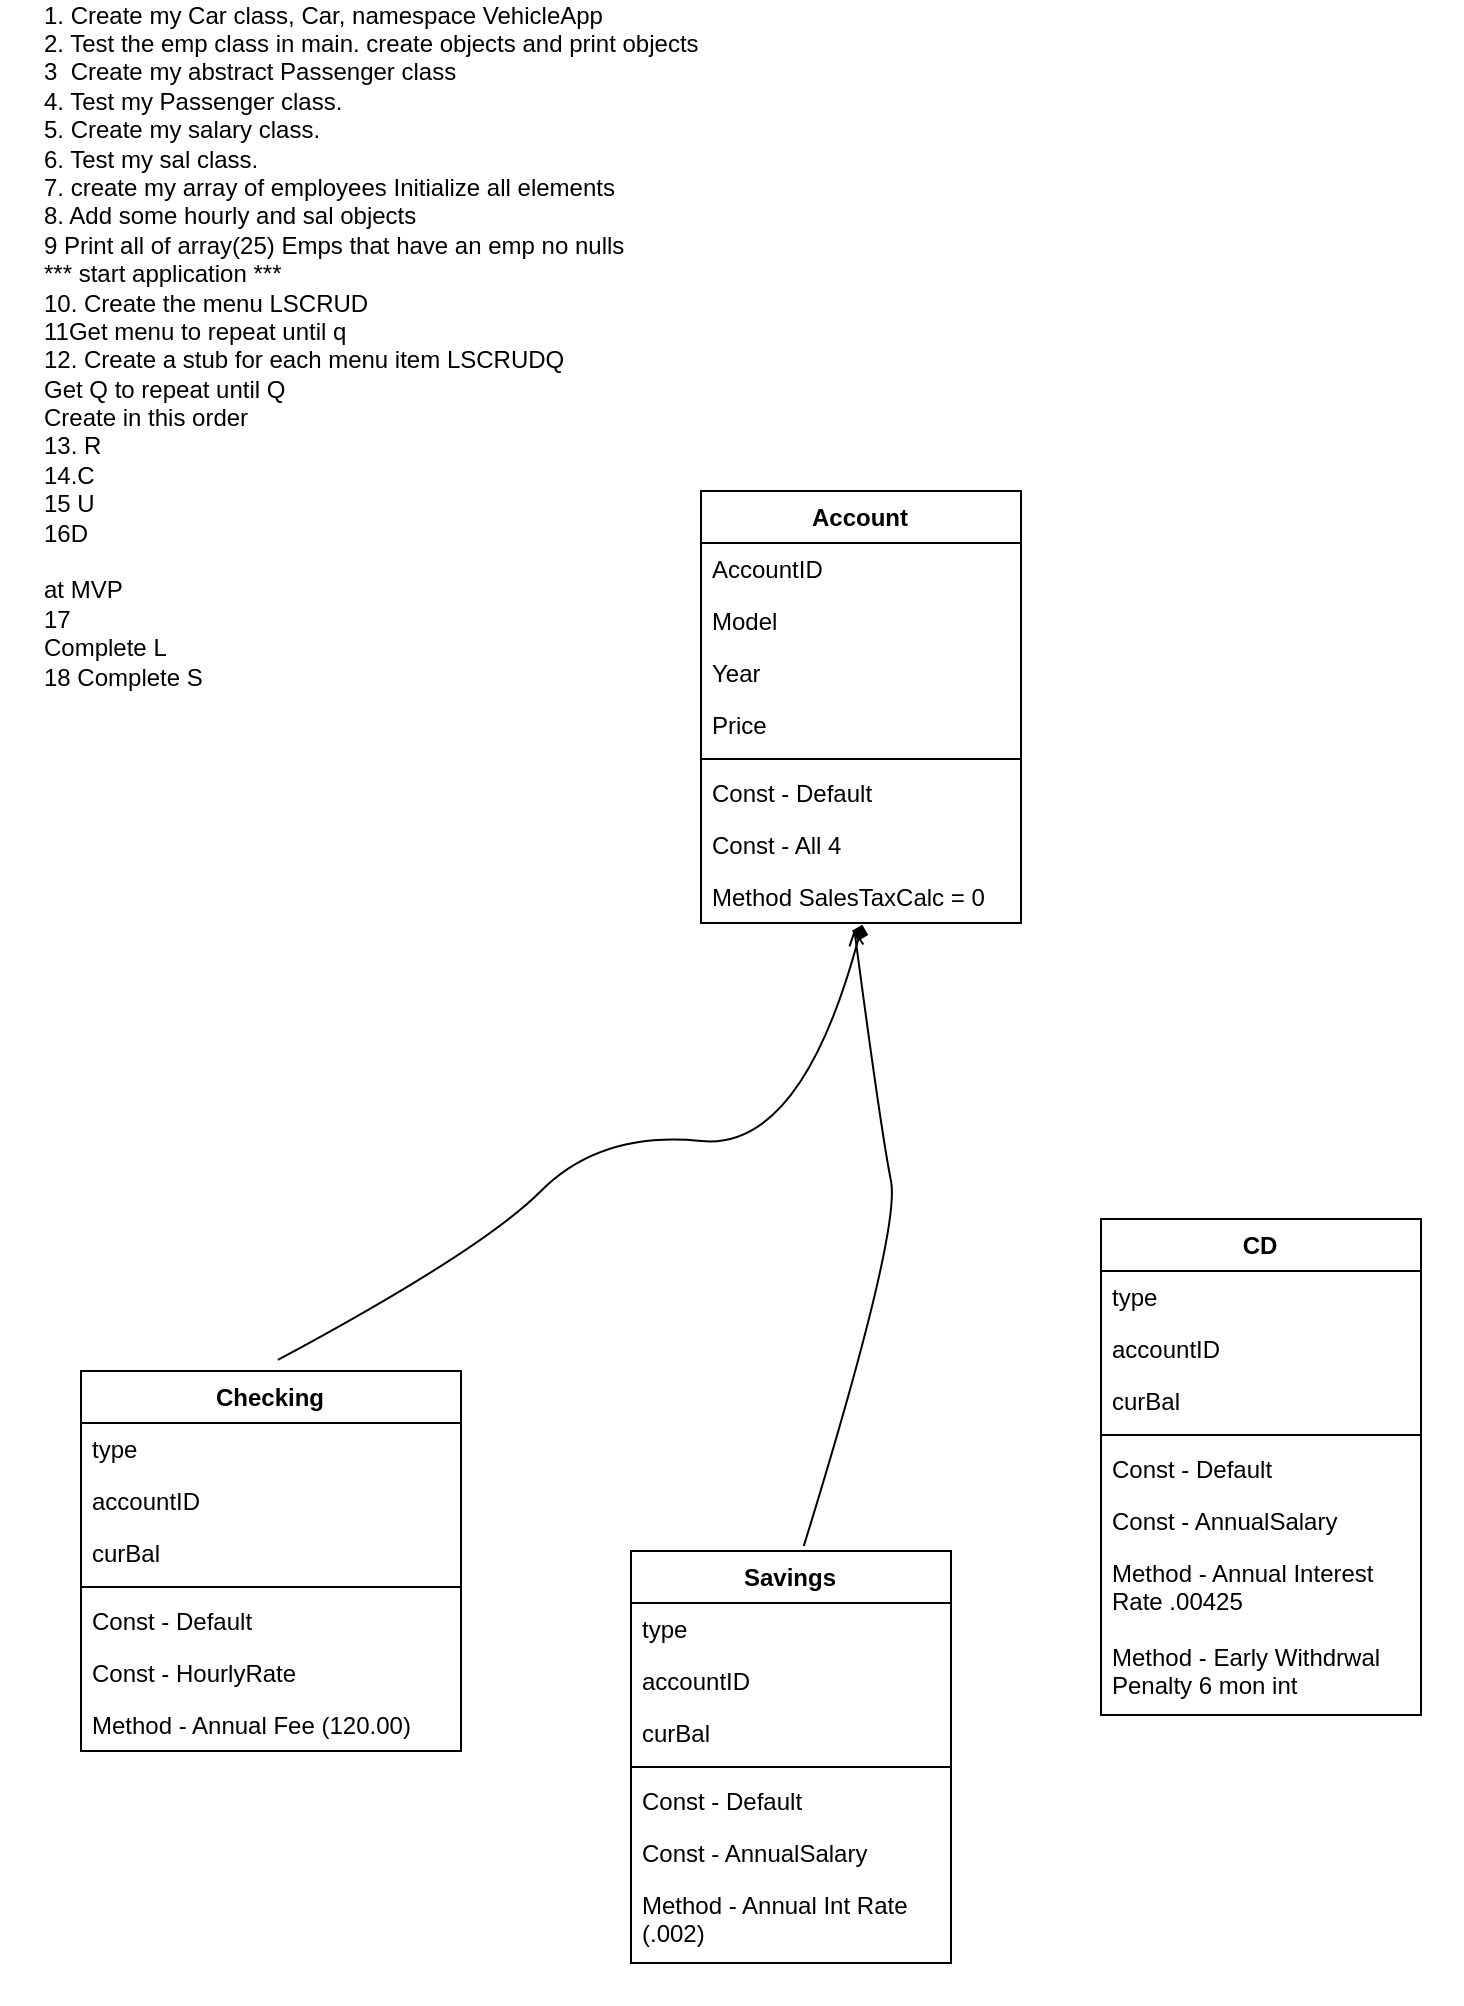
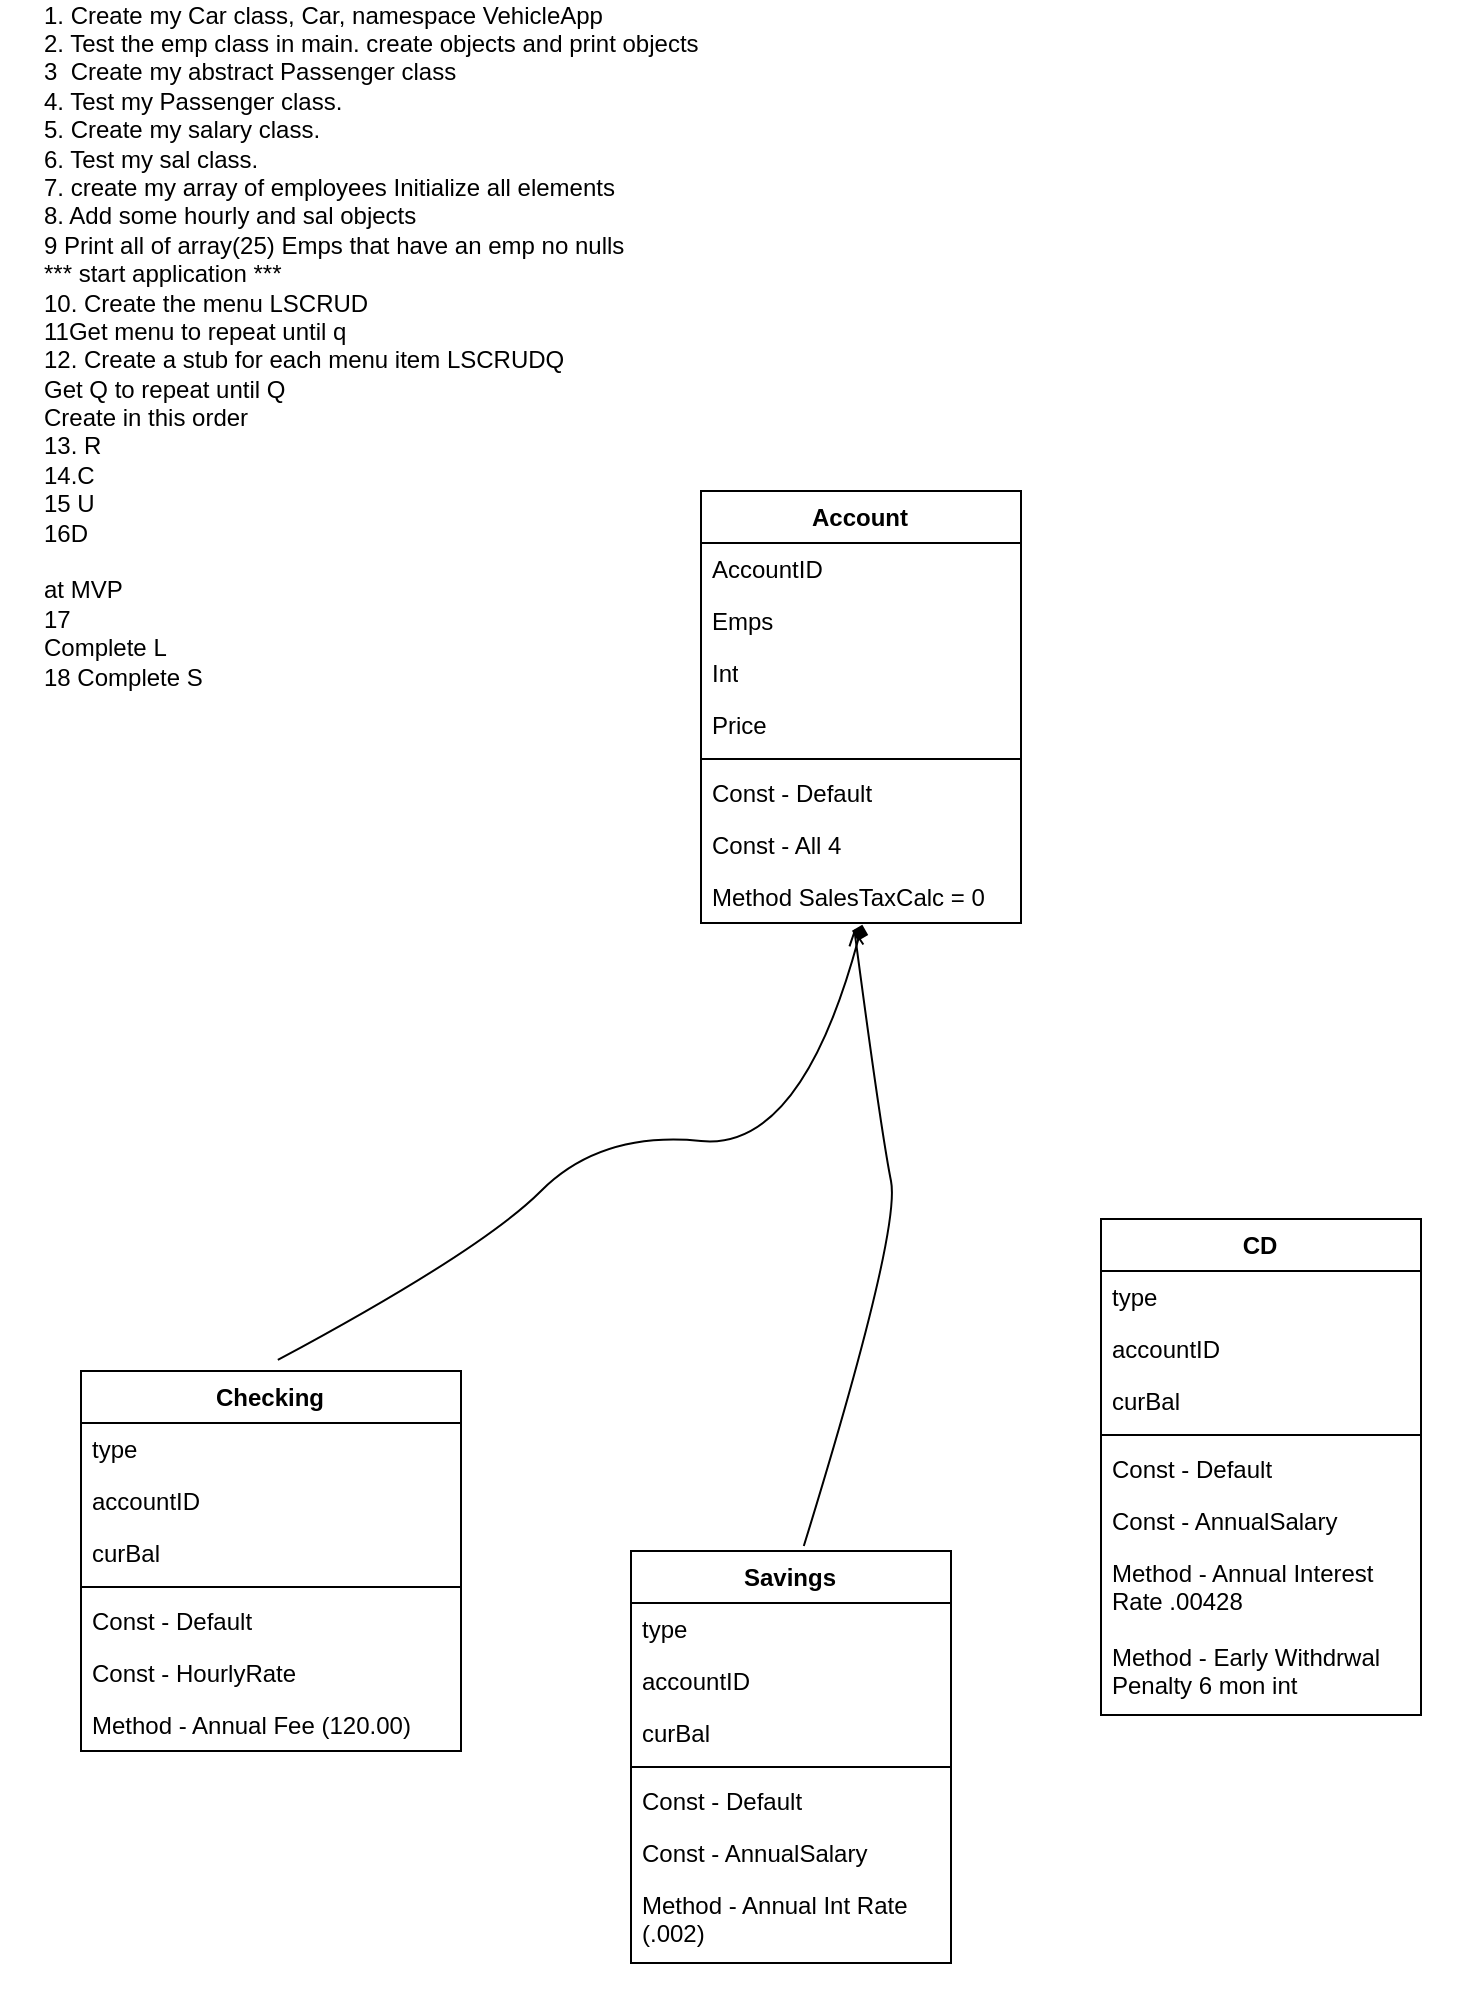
node "Model": label "Model" -> "Emps"
node "Year": label "Year" -> "Int"
node "Method - Annual Interest Rate .00425": label "Method - Annual Interest Rate .00425" -> "Method - Annual Interest Rate .00428"
